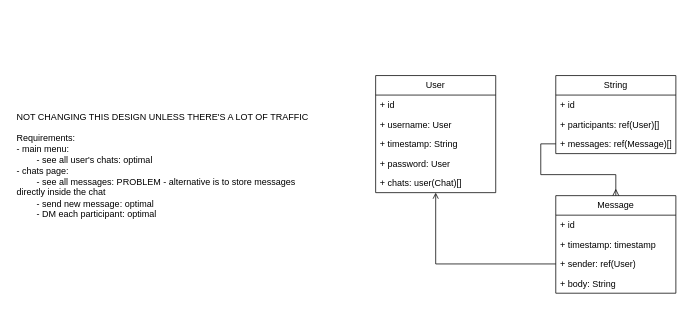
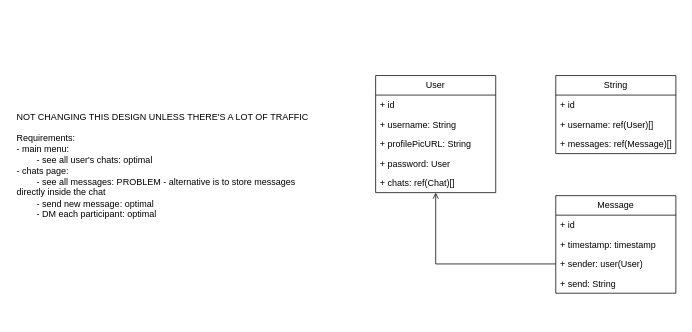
node "+ username: User": label "+ username: User" -> "+ username: String"
node "+ participants: ref(User)[]": label "+ participants: ref(User)[]" -> "+ username: ref(User)[]"
node "+ timestamp: String": label "+ timestamp: String" -> "+ profilePicURL: String"
edge "+ messages: ref(Message)[]" -> "Message": removed
node "+ chats: user(Chat)[]": label "+ chats: user(Chat)[]" -> "+ chats: ref(Chat)[]"
node "+ sender: ref(User)": label "+ sender: ref(User)" -> "+ sender: user(User)"
node "+ body: String": label "+ body: String" -> "+ send: String"
